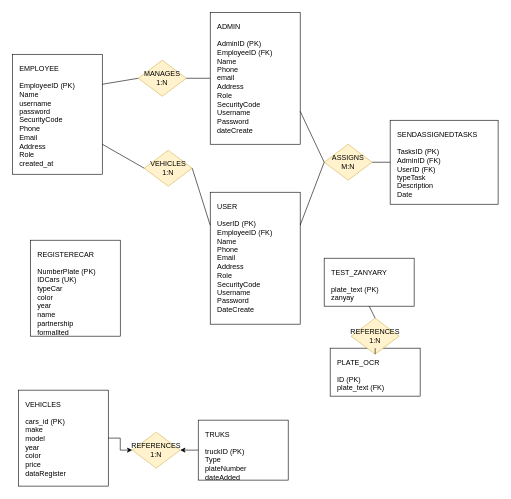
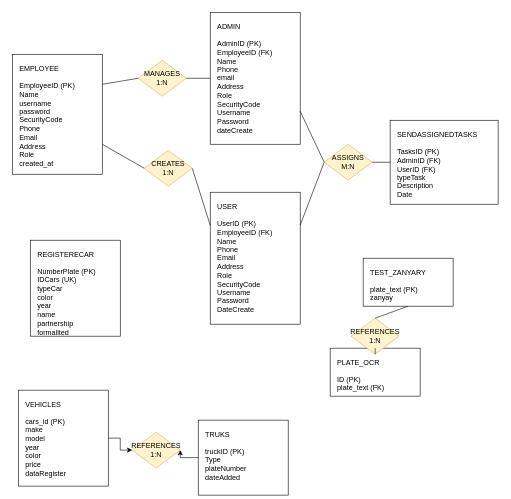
node "VEHICLES 1:N": label "VEHICLES 1:N" -> "CREATES 1:N"
node "TEST_ZANYARY plate_text (PK) zanyay": moved (369, 282) -> (408, 282)
node "TRUKS truckID (PK) Type plateNumber dateAdded": size 90x60 -> 90x75
